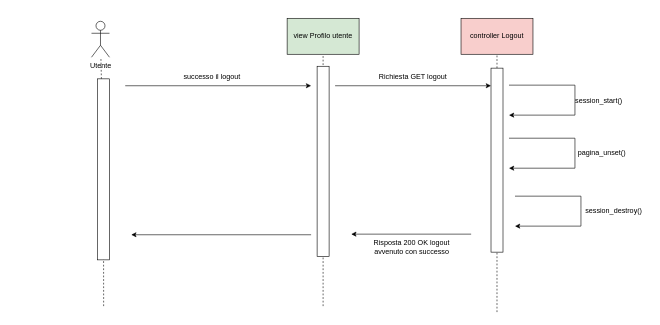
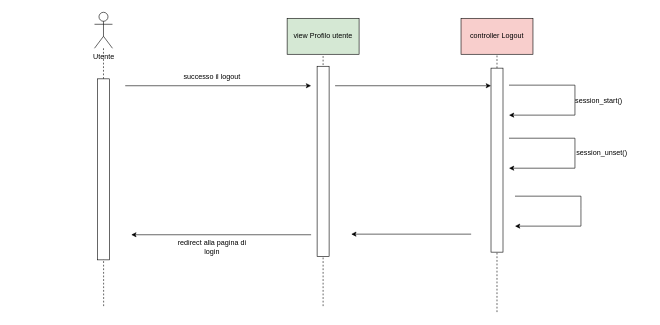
node "Utente": moved (100, 39) -> (103, 30)
node "Richiesta GET logout": removed
node "pagina_unset()": label "pagina_unset()" -> "session_unset()"
node "session_destroy()": removed
node "redirect alla pagina di login": added
node "Risposta 200 OK logout avvenuto con successo": removed
